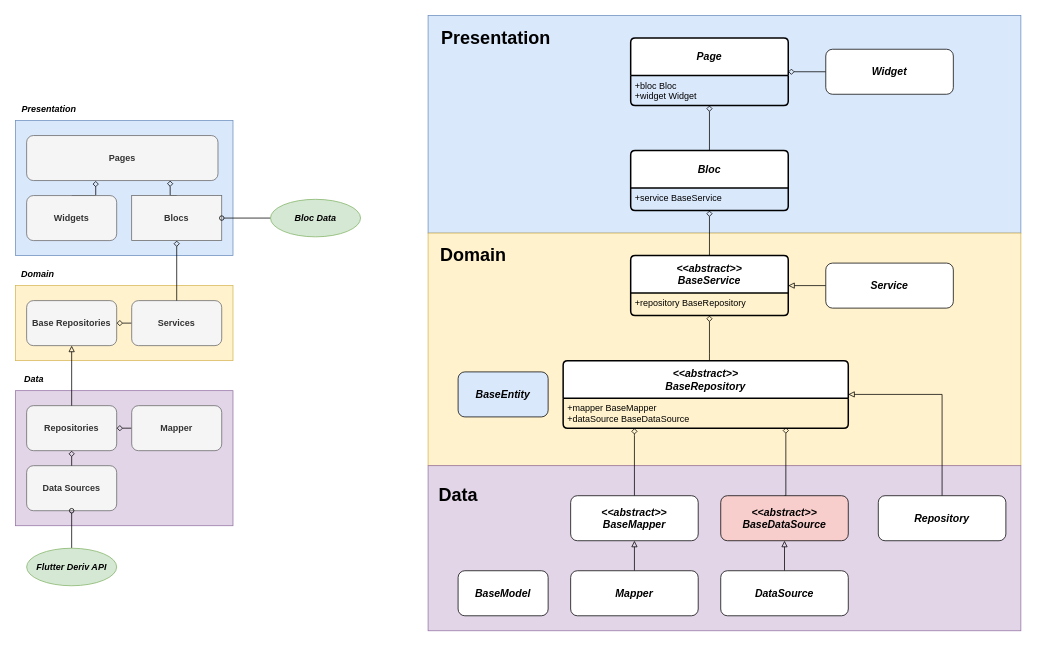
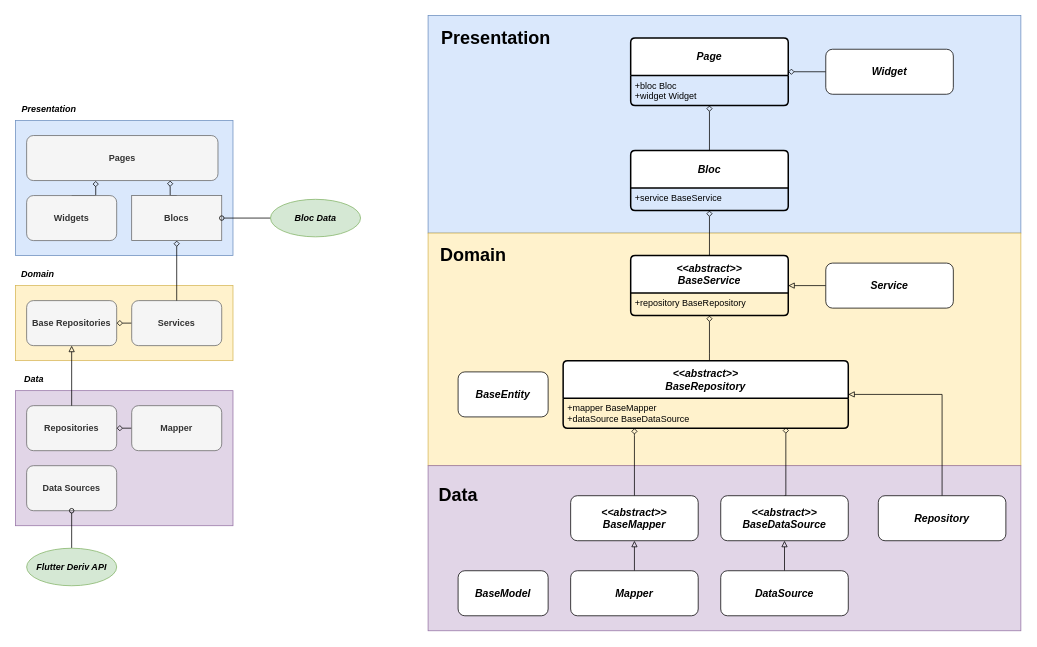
node "BaseEntity": fillcolor #dae8fc -> #ffffff
edge "Data Sources" -> "Repositories": removed
node "<<abstract>> BaseDataSource": fillcolor #f8cecc -> #ffffff
